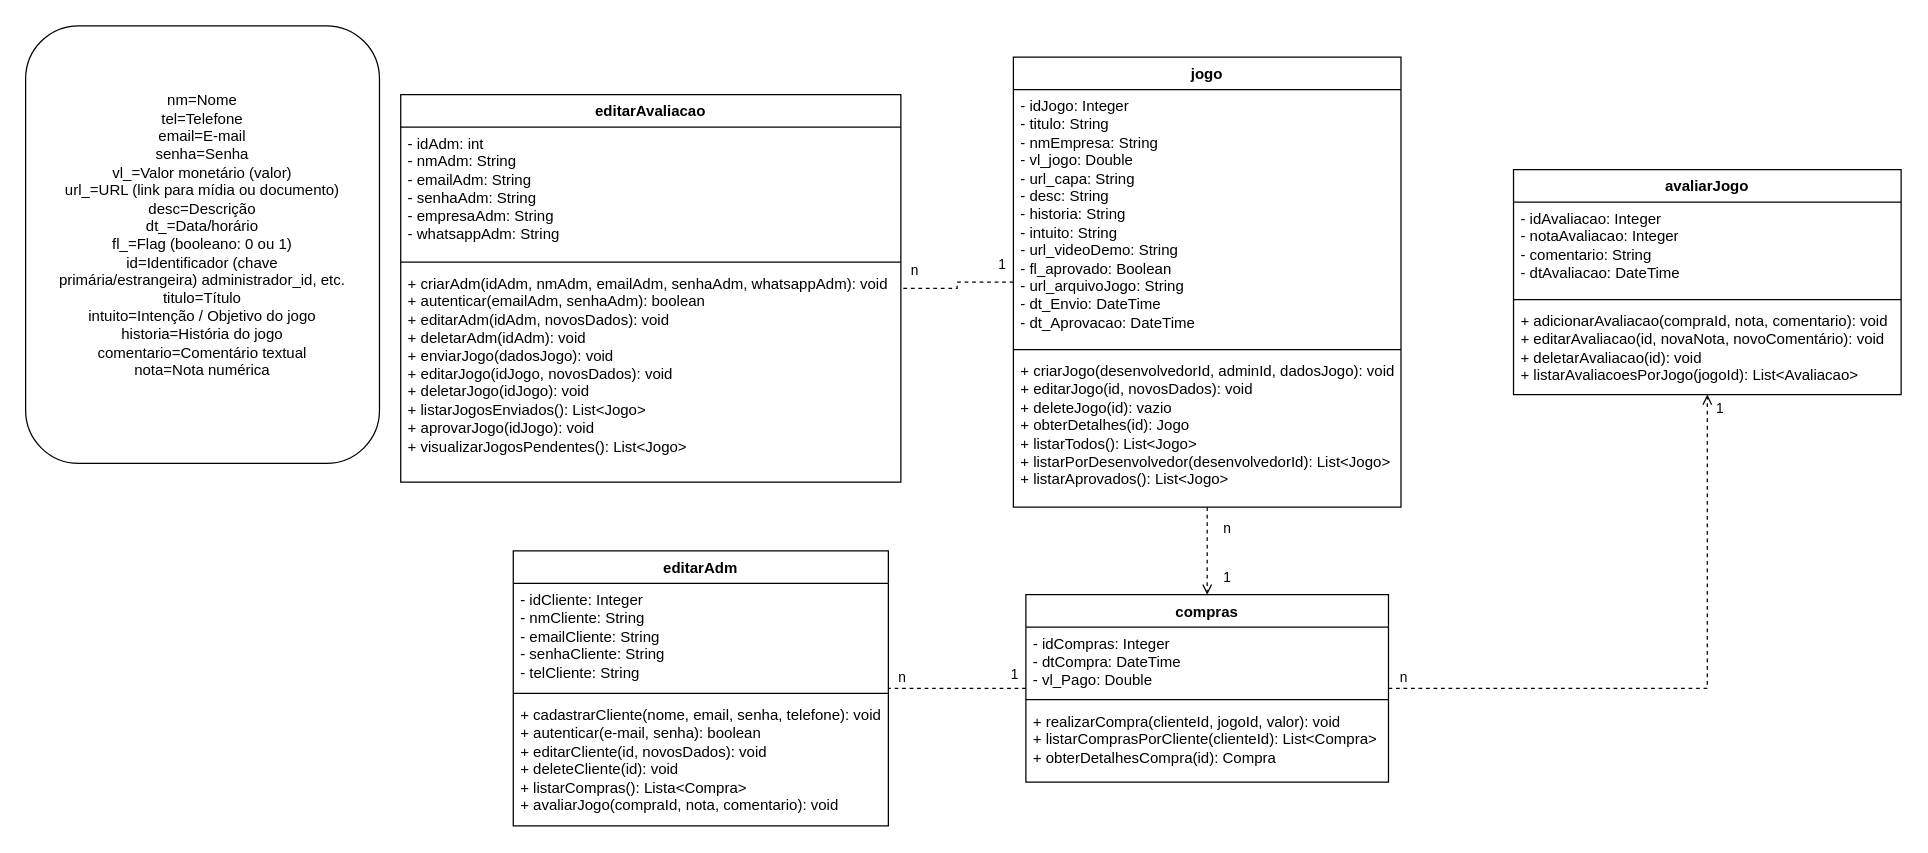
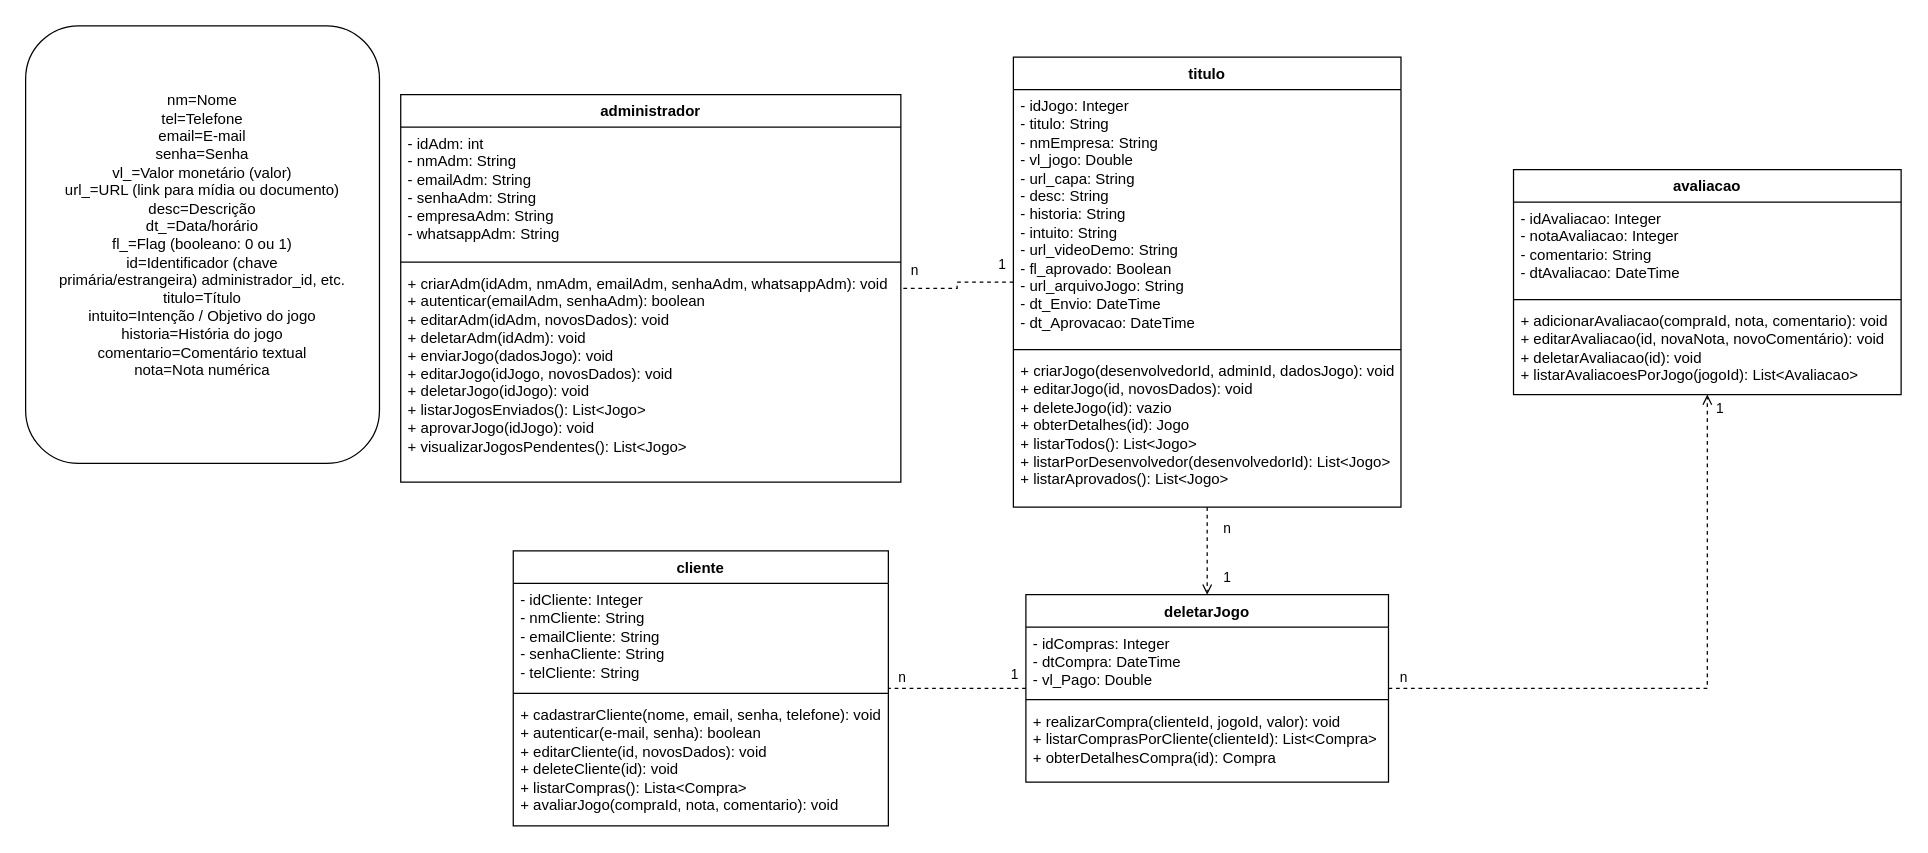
node "jogo": label "jogo" -> "titulo"
node "editarAvaliacao": label "editarAvaliacao" -> "administrador"
node "avaliarJogo": label "avaliarJogo" -> "avaliacao"
node "editarAdm": label "editarAdm" -> "cliente"
node "compras": label "compras" -> "deletarJogo"
